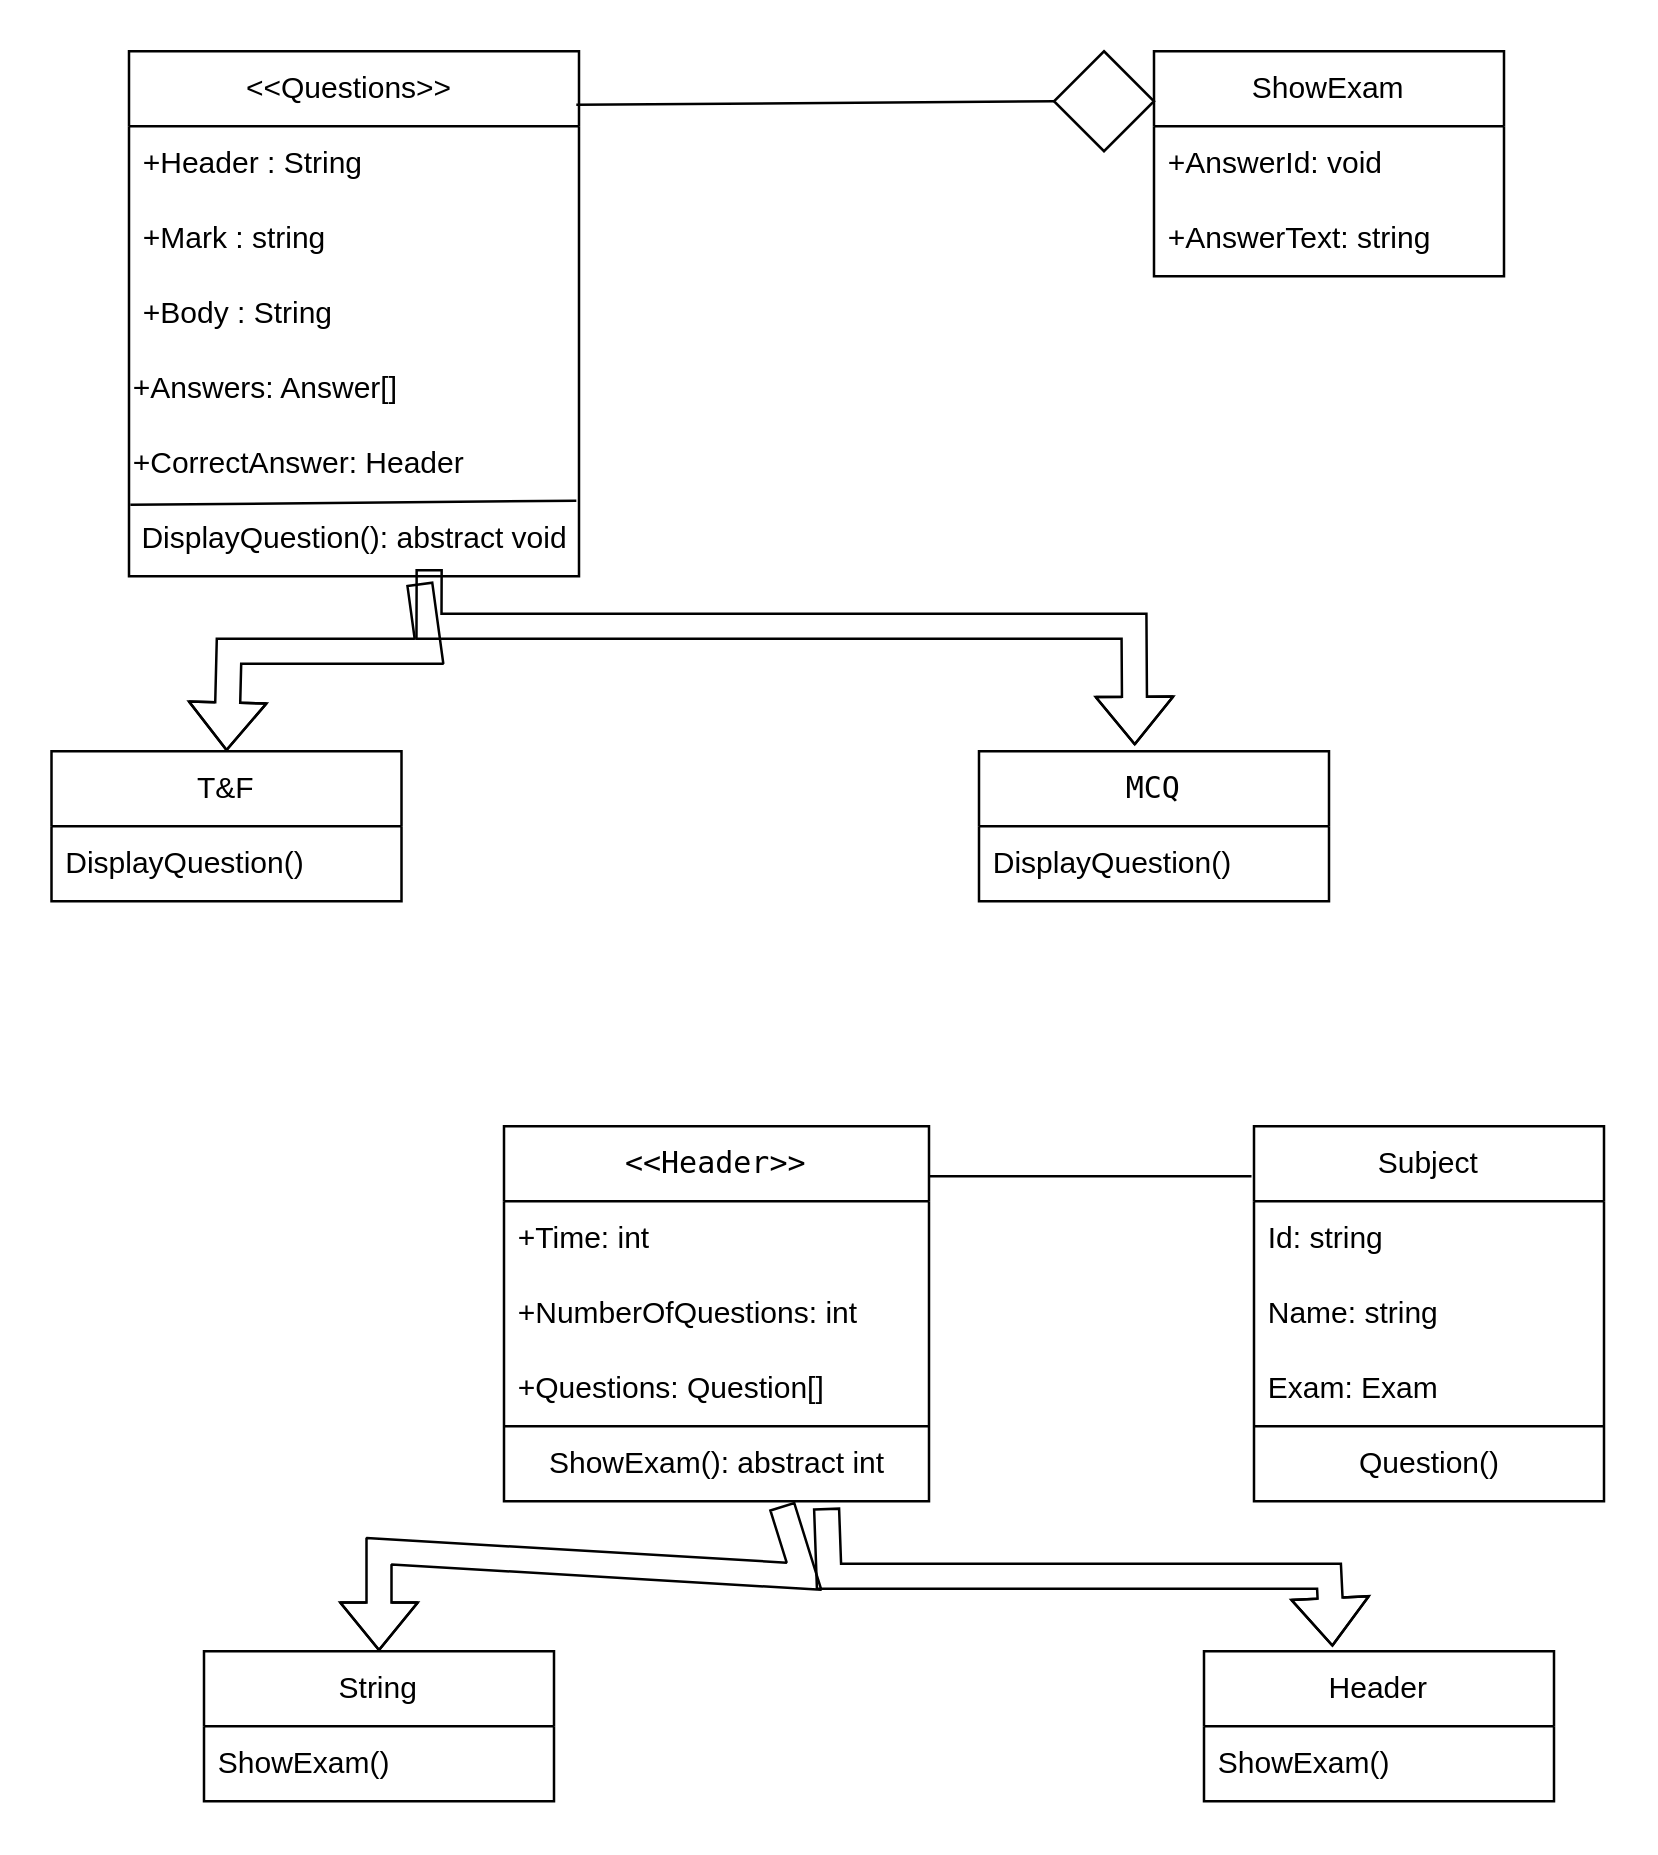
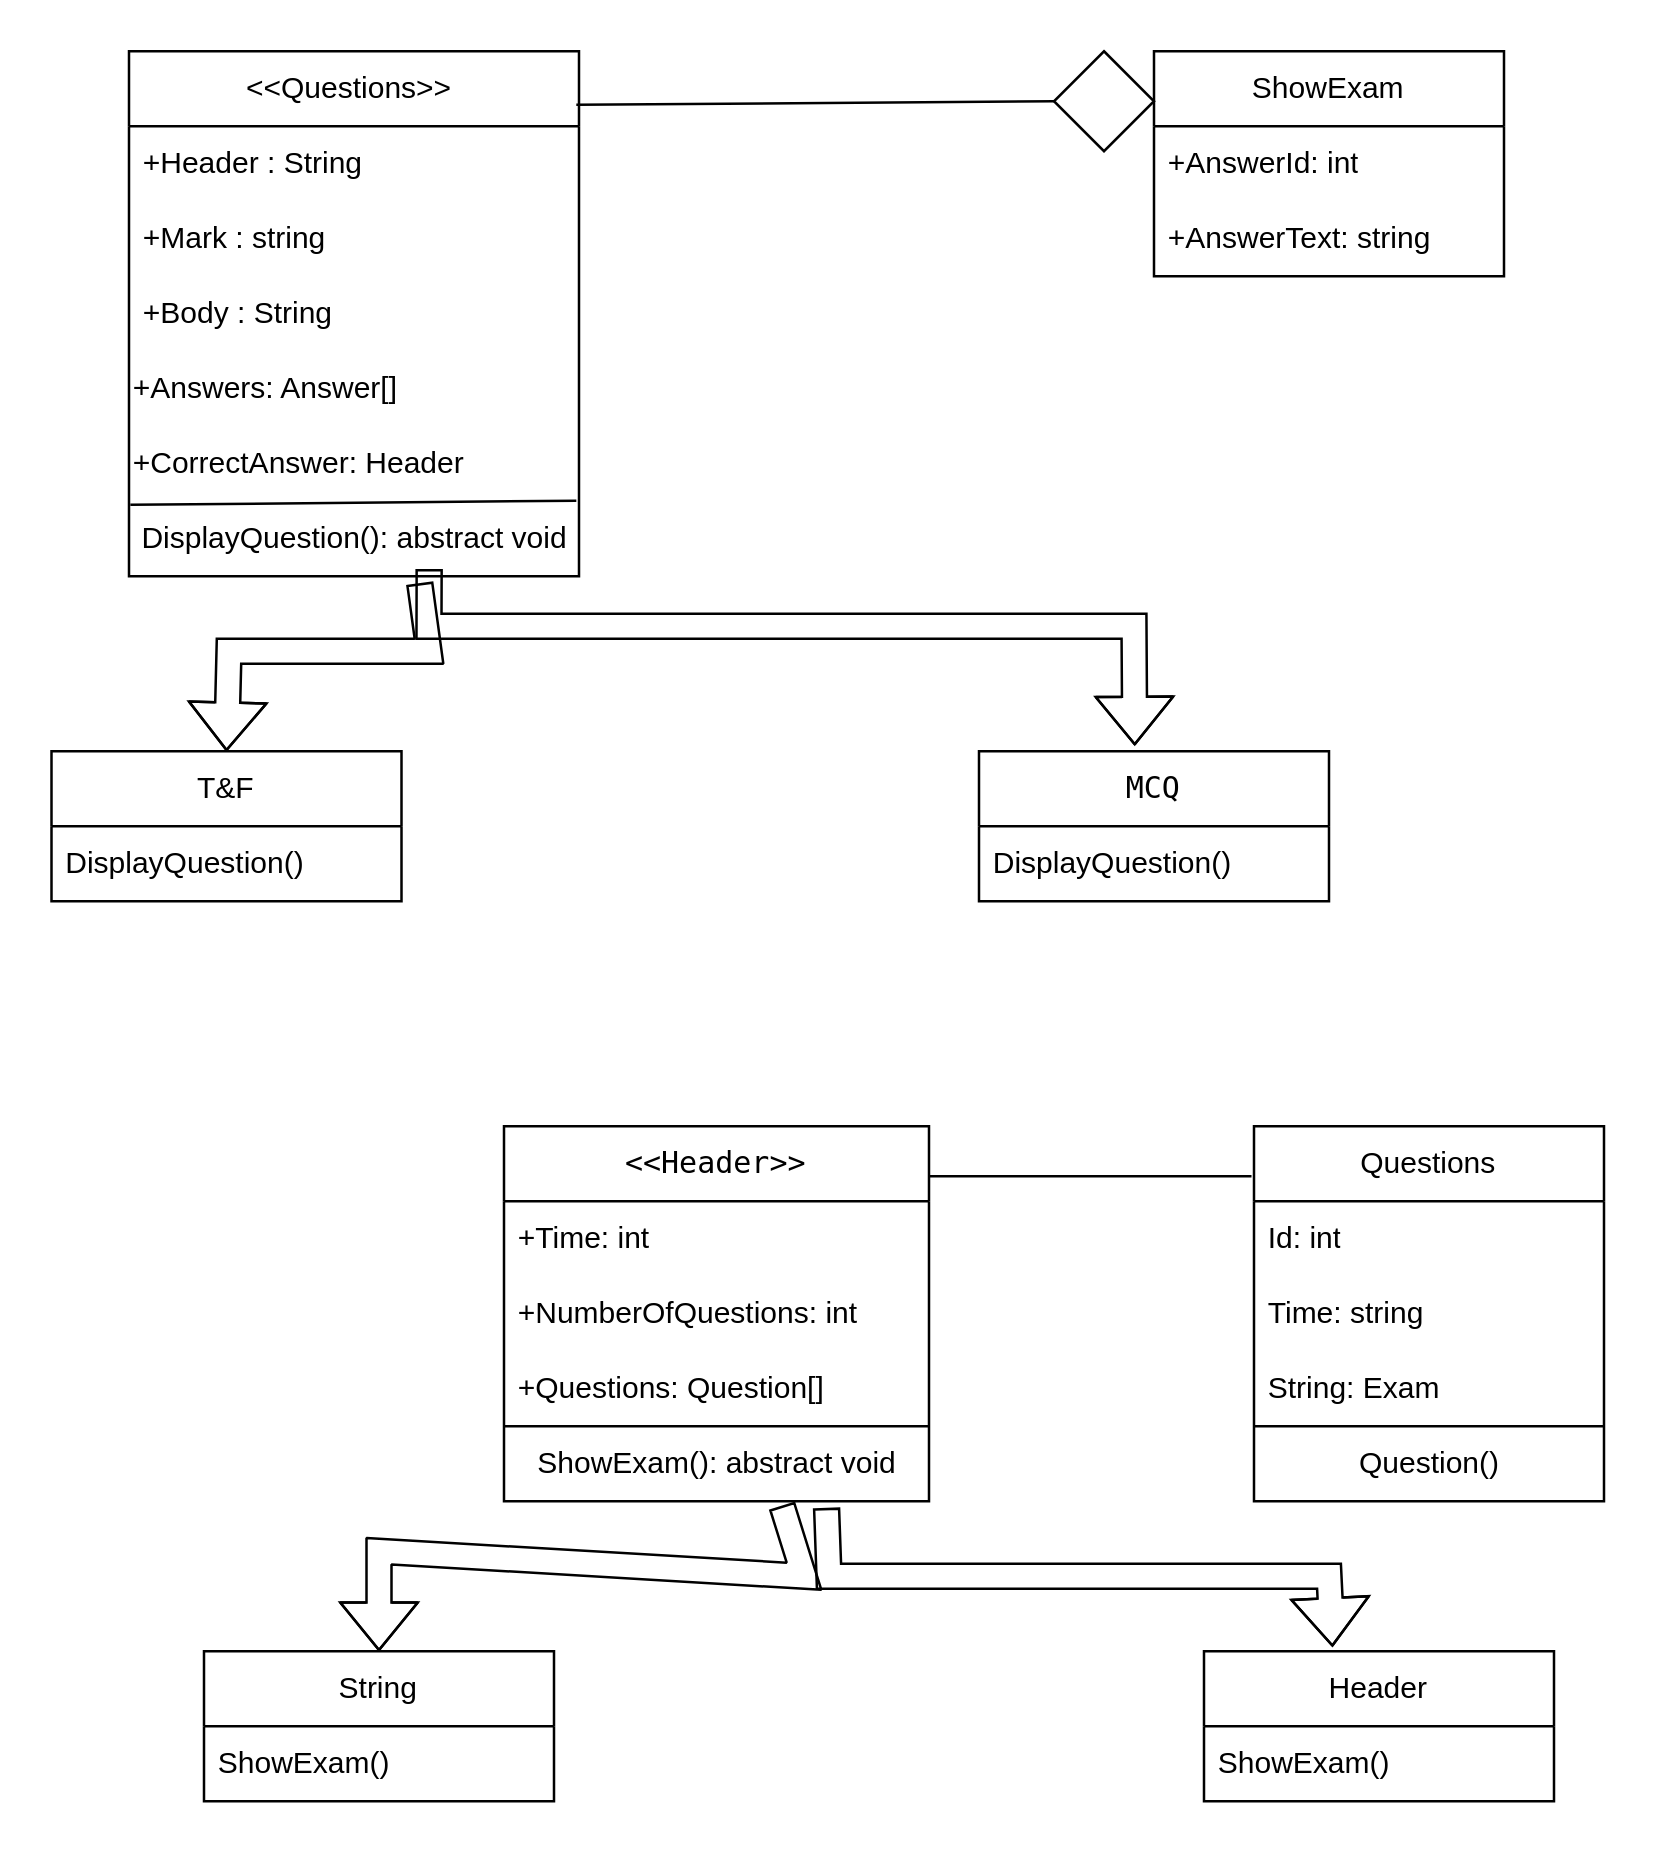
node "+AnswerId: void": label "+AnswerId: void" -> "+AnswerId: int"
node "Subject": label "Subject" -> "Questions"
node "Id: string": label "Id: string" -> "Id: int"
node "Name: string": label "Name: string" -> "Time: string"
node "Exam: Exam": label "Exam: Exam" -> "String: Exam"
node "ShowExam(): abstract int": label "ShowExam(): abstract int" -> "ShowExam(): abstract void"
